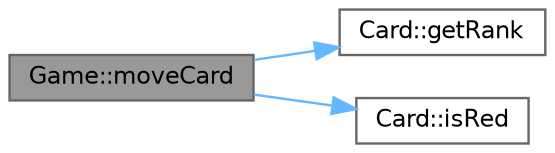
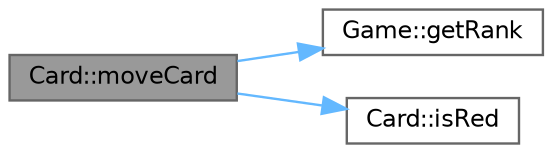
node "Card::getRank": label "Card::getRank" -> "Game::getRank"
node "Game::moveCard": label "Game::moveCard" -> "Card::moveCard"
